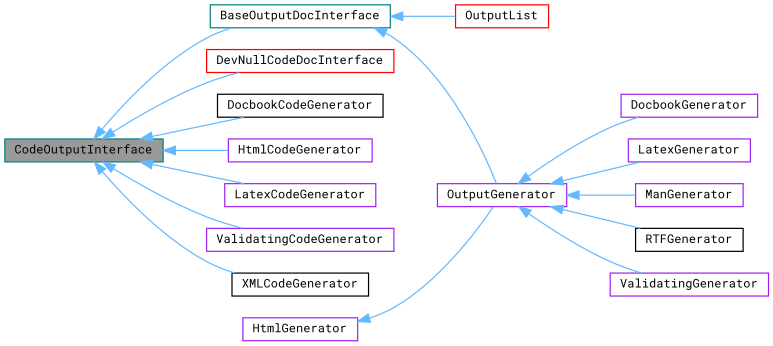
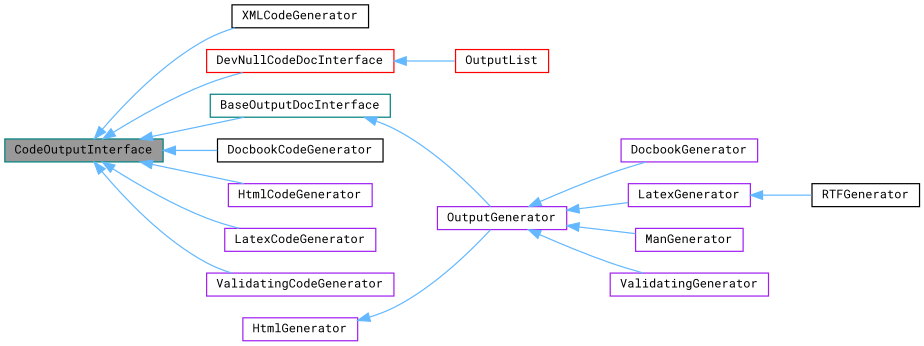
edge "OutputList" -> "BaseOutputDocInterface": now "OutputList" -> "DevNullCodeDocInterface"
edge "RTFGenerator" -> "OutputGenerator": now "RTFGenerator" -> "LatexGenerator"
